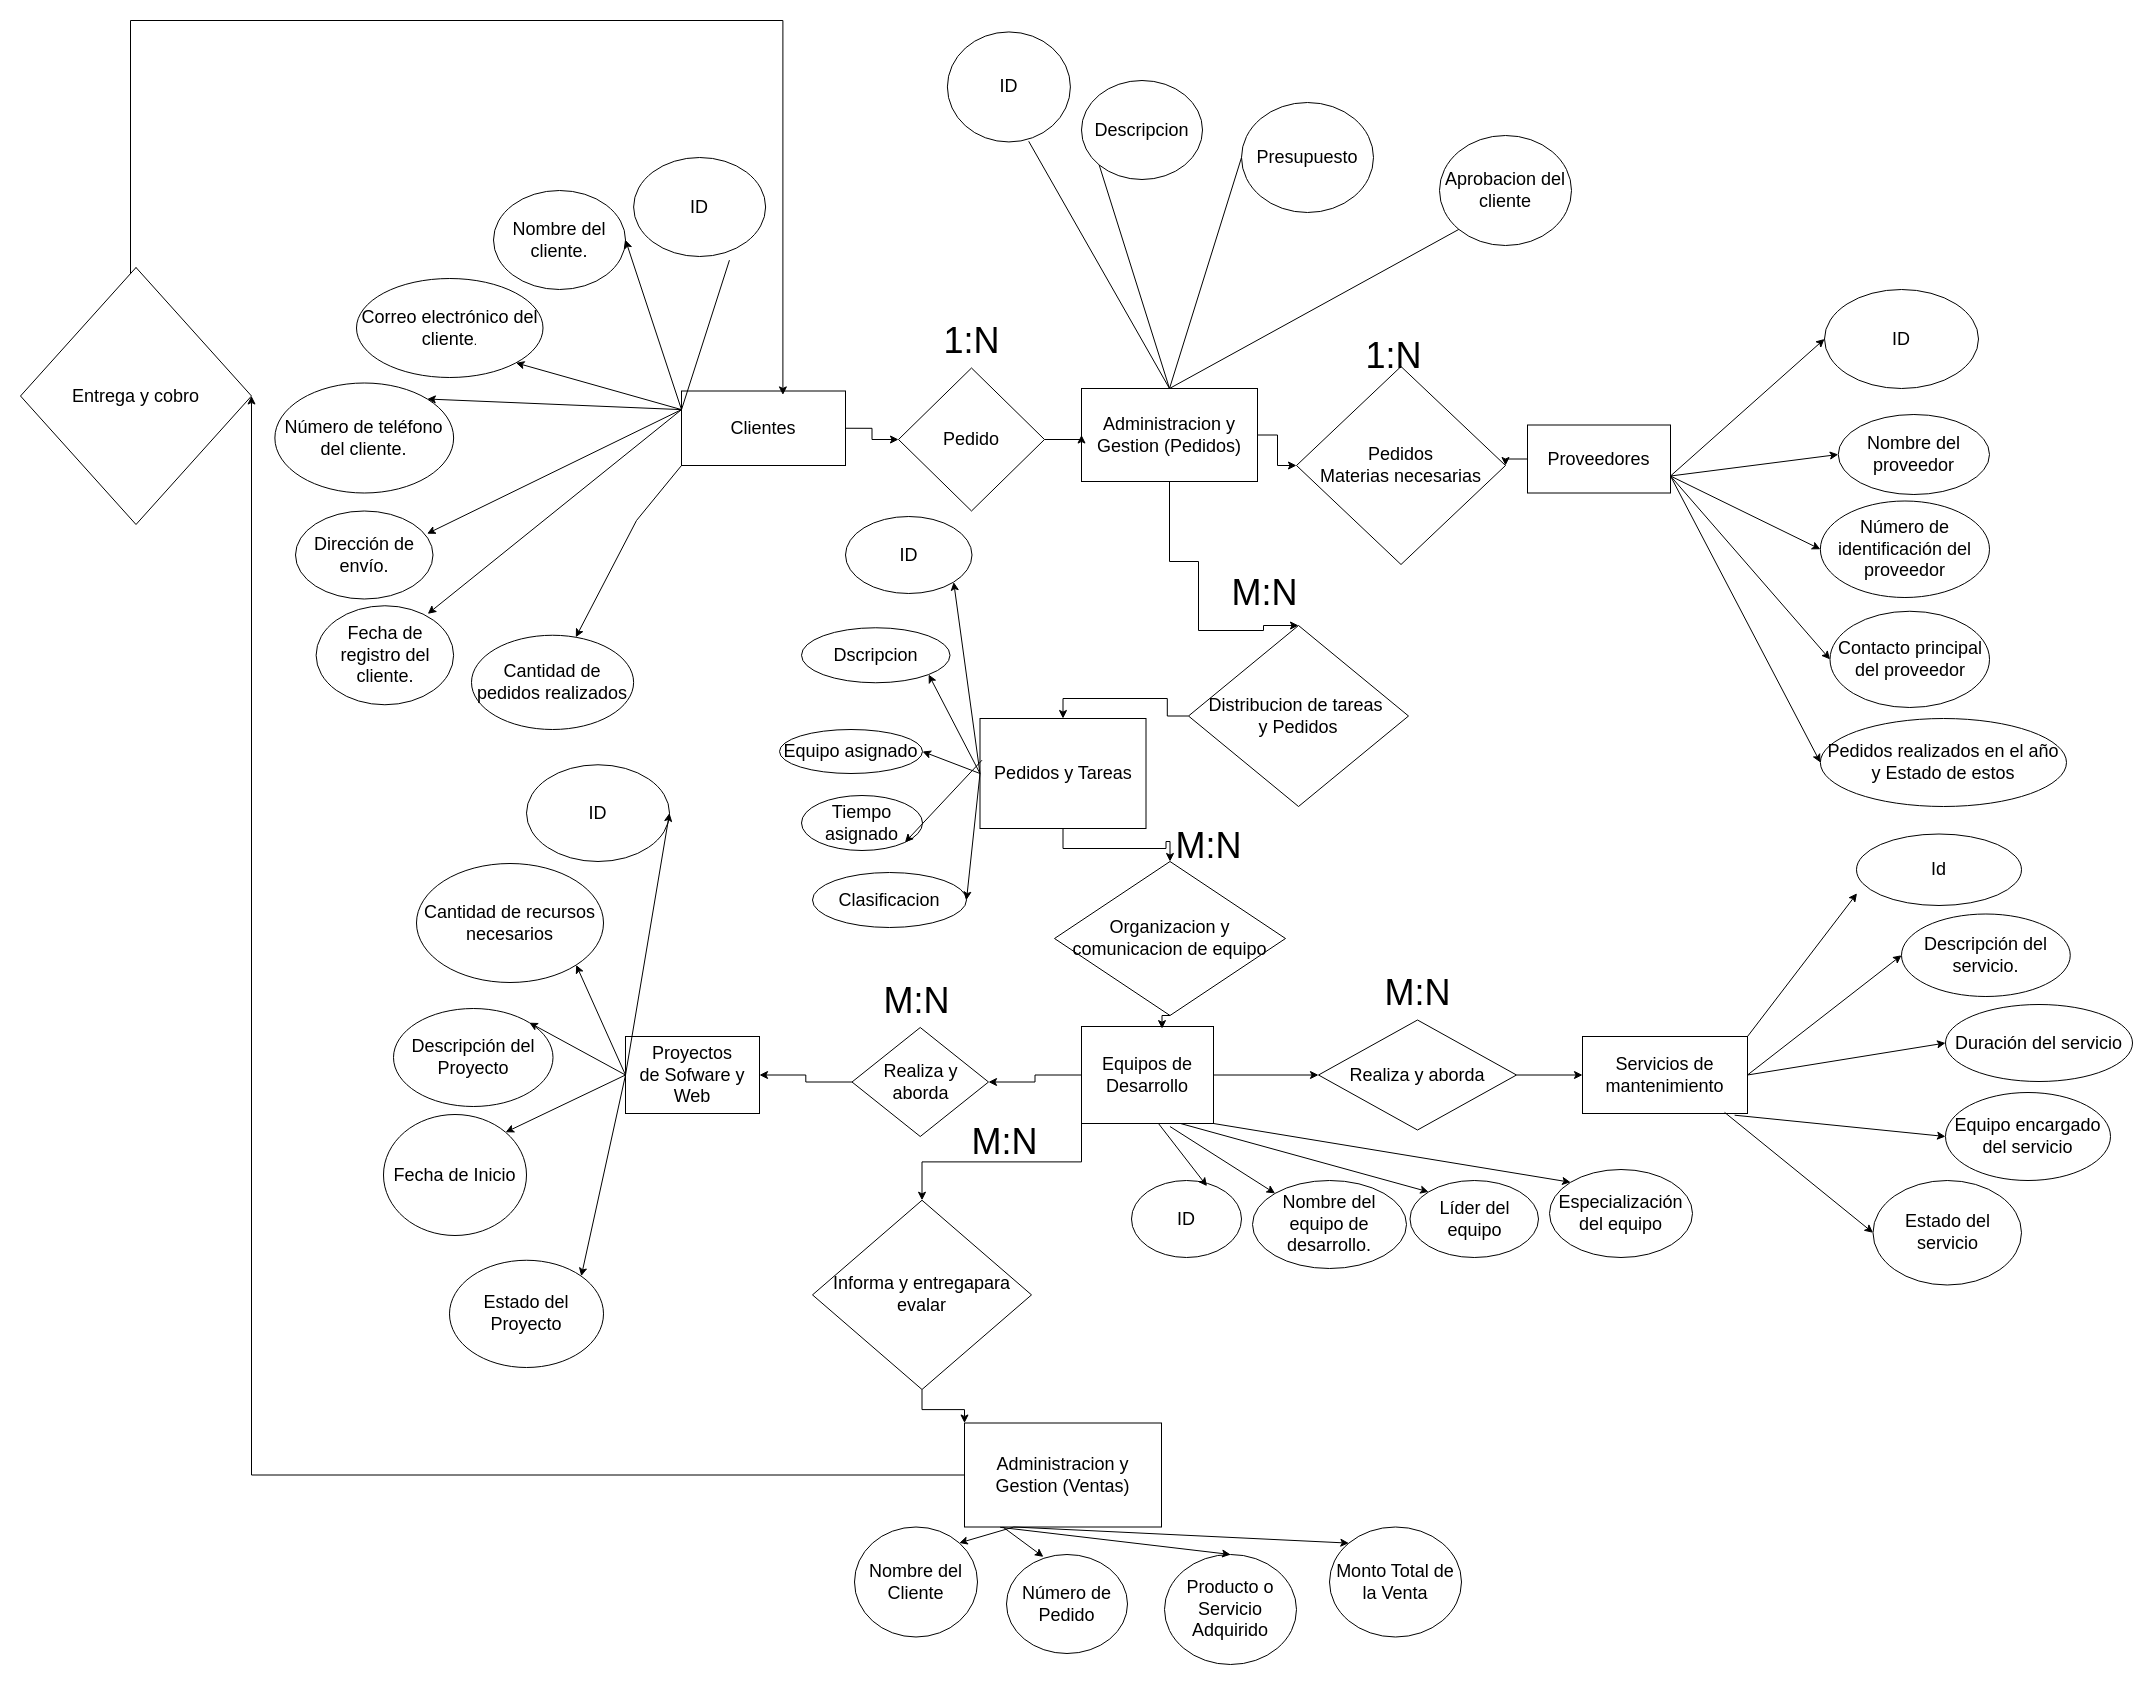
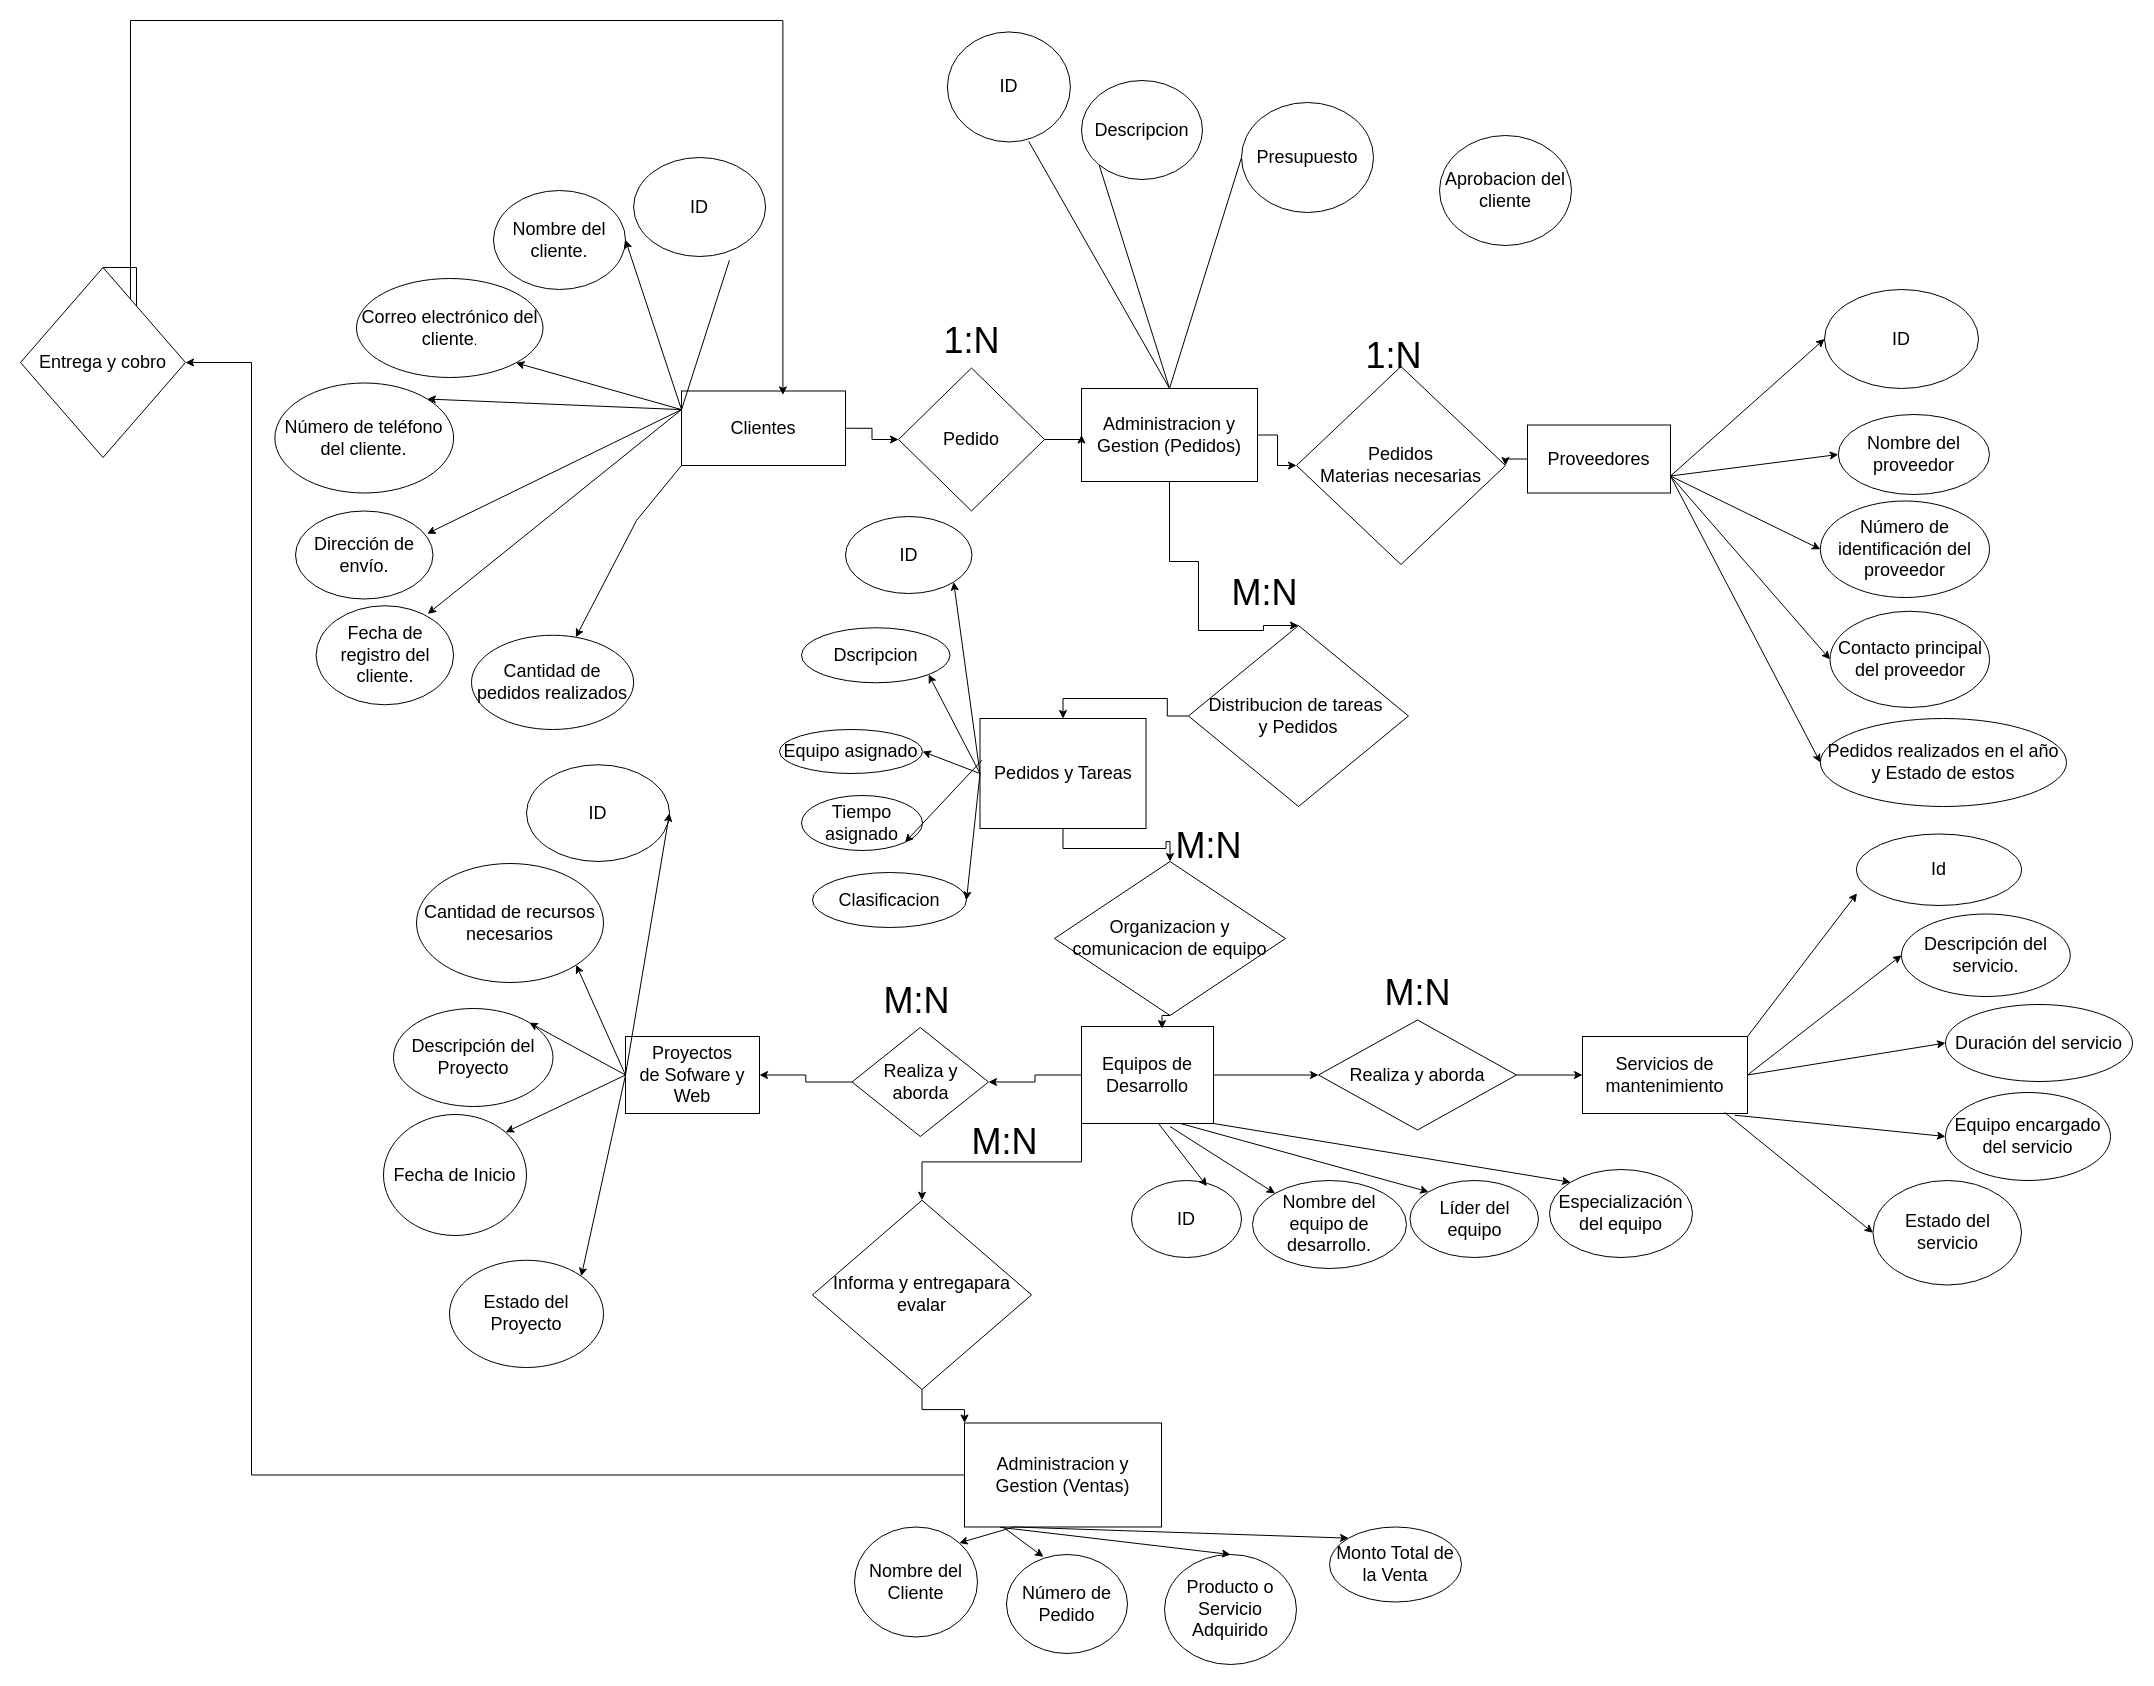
edge "Aprobacion del cliente" -- "Administracion y Gestion (Pedidos)": removed
node "Entrega y cobro": size 231x257 -> 165x190
node "Monto Total de la Venta": size 132x110 -> 132x75
